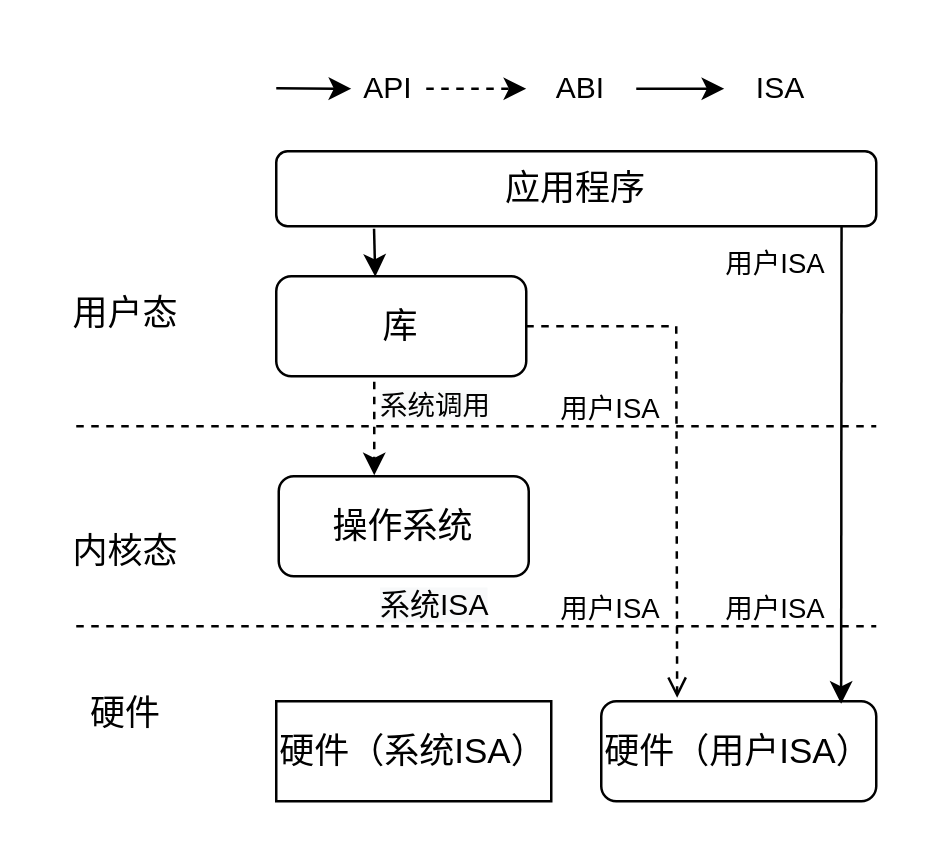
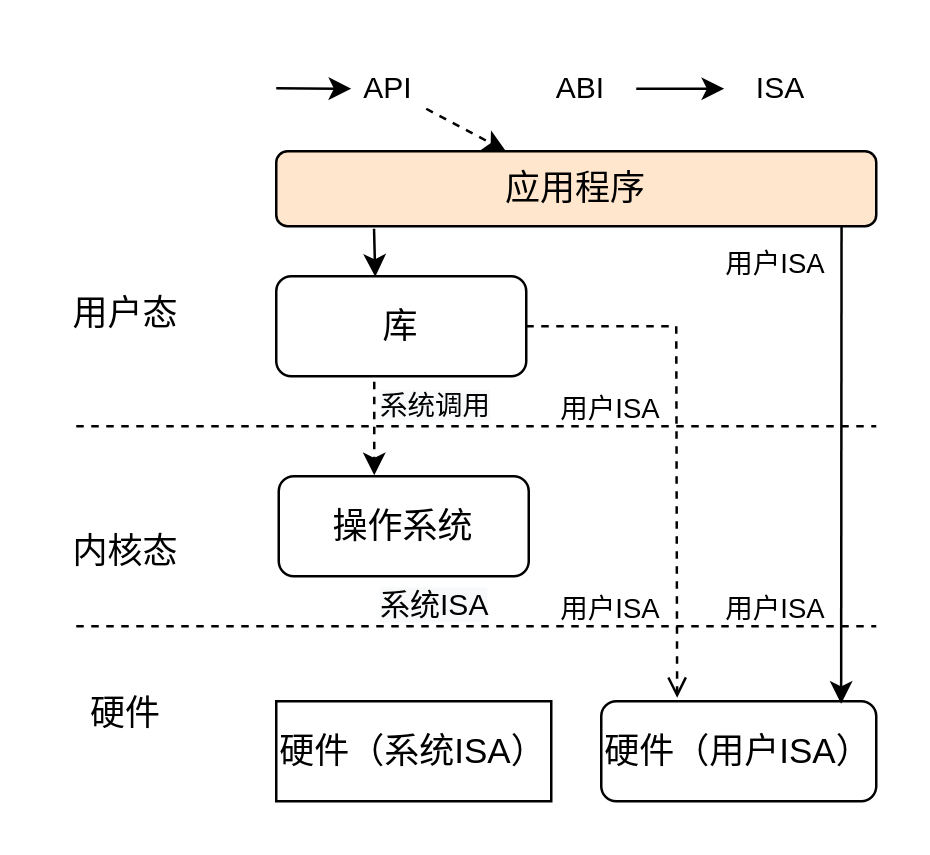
edge "API" -> "ABI": now "API" -> "应用程序"
node "应用程序": fillcolor #ffffff -> #ffe6cc
